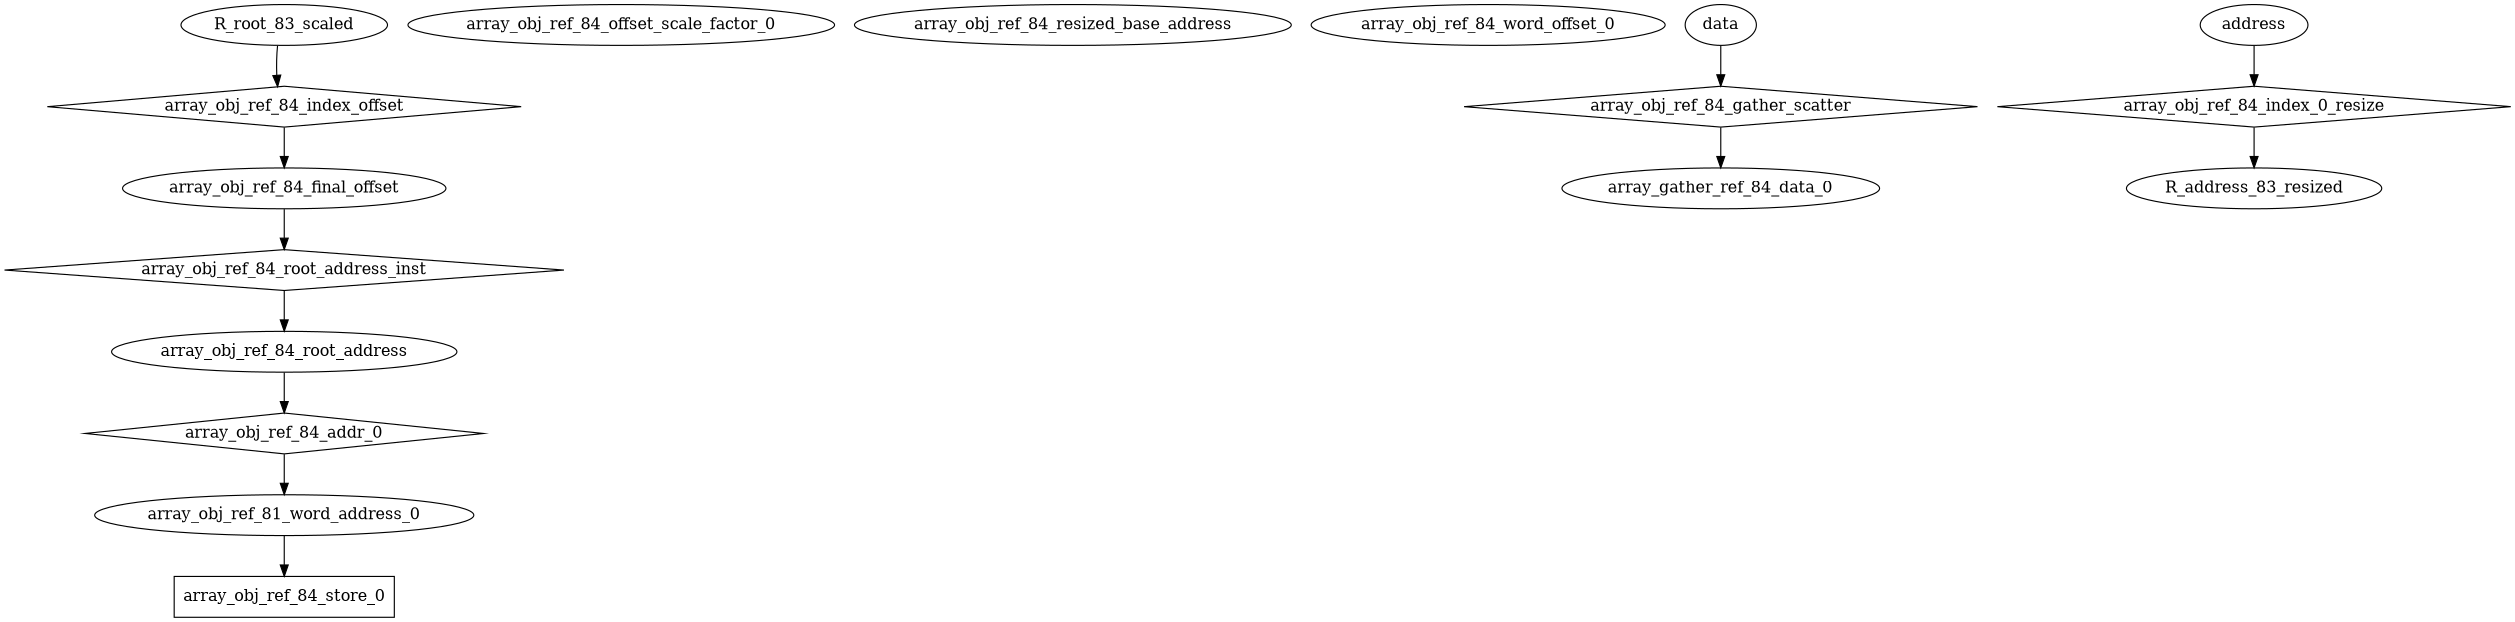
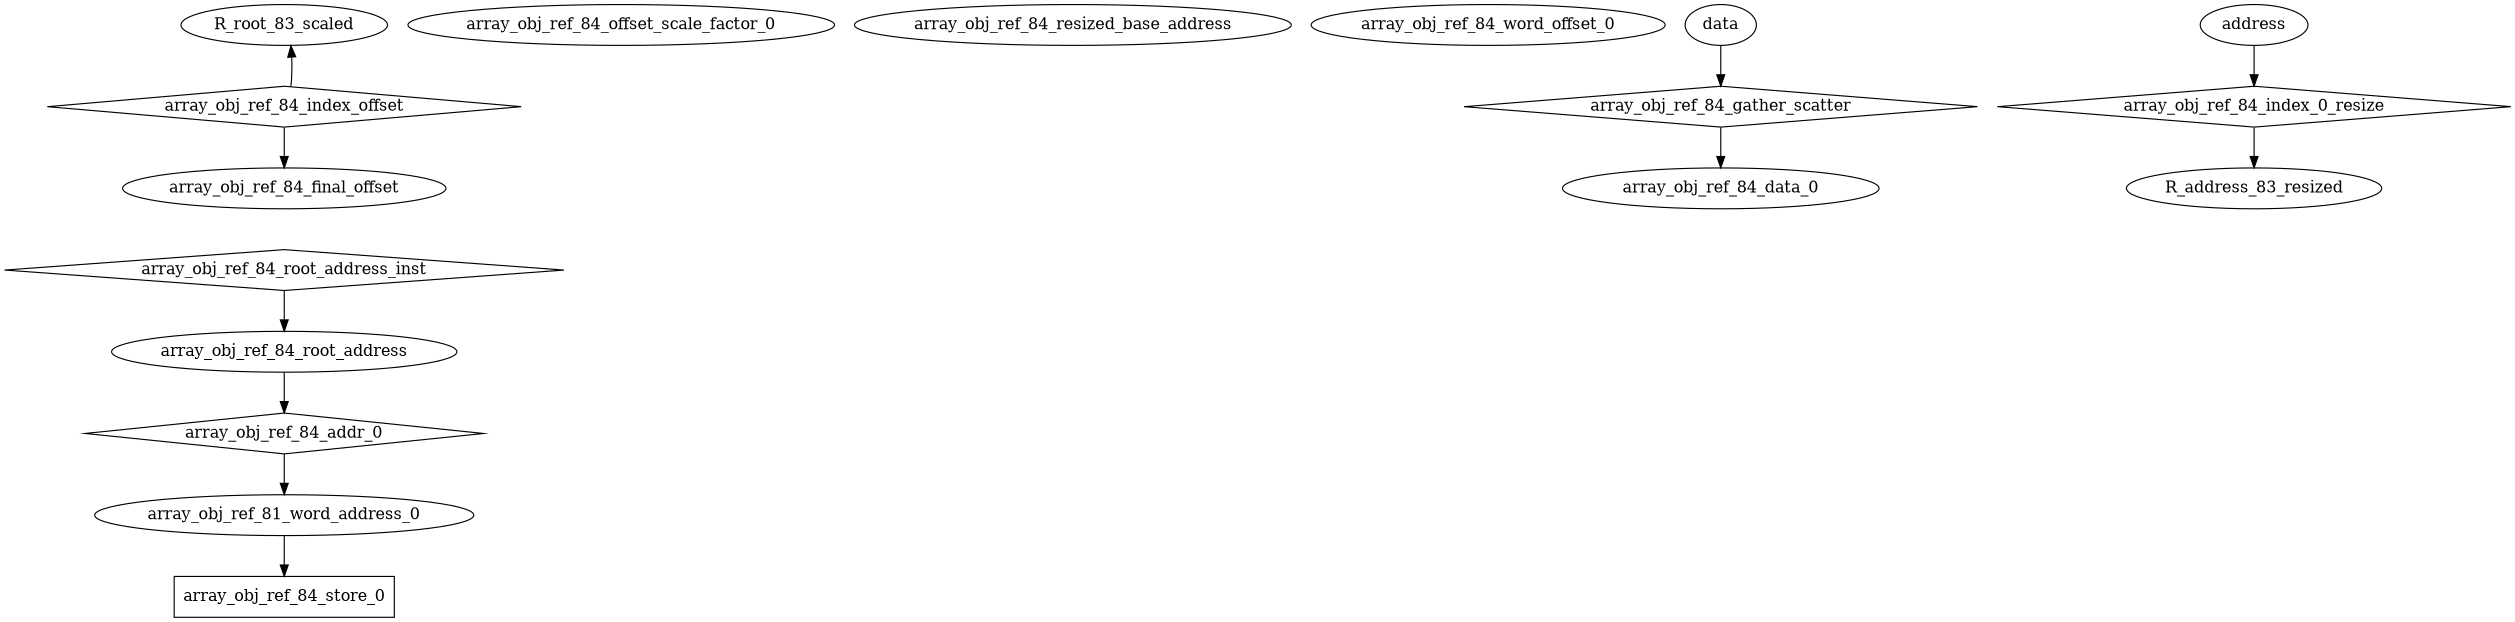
edge "R_root_83_scaled" -> "array_obj_ref_84_index_offset": reversed
node "array_gather_ref_84_data_0": label "array_gather_ref_84_data_0" -> "array_obj_ref_84_data_0"
edge "array_obj_ref_84_final_offset" -> "array_obj_ref_84_root_address_inst": removed
